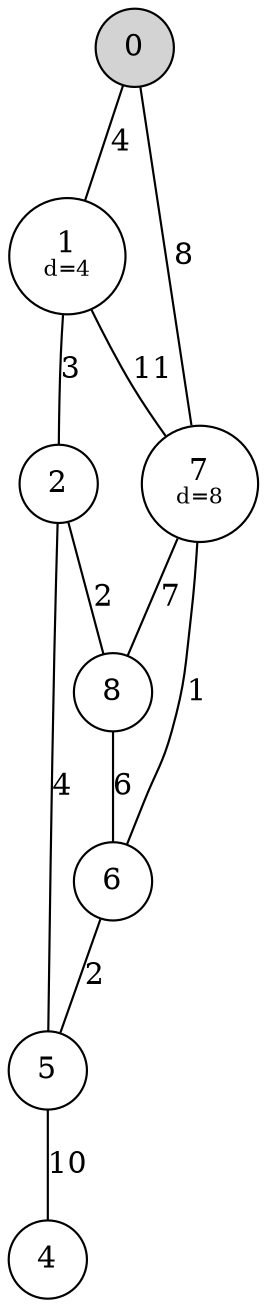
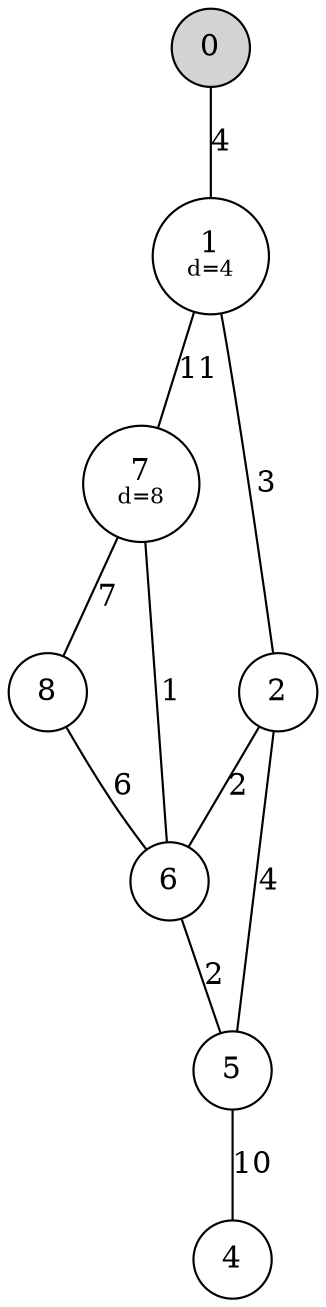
edge "0" -- "7": removed, label "8"
edge "2" -- "8": now "2" -- "6"
